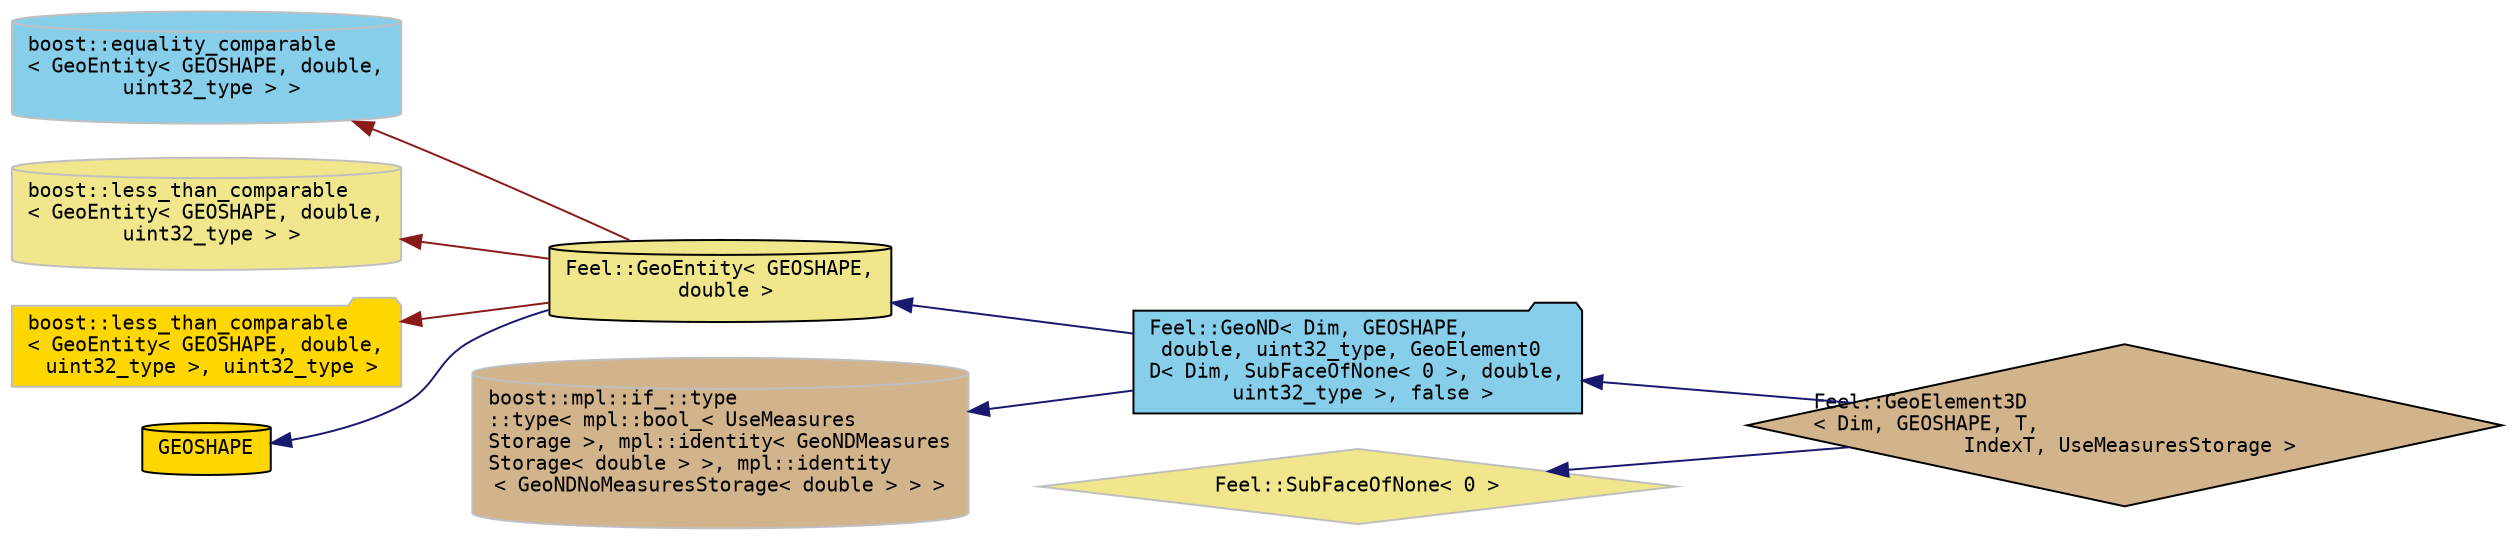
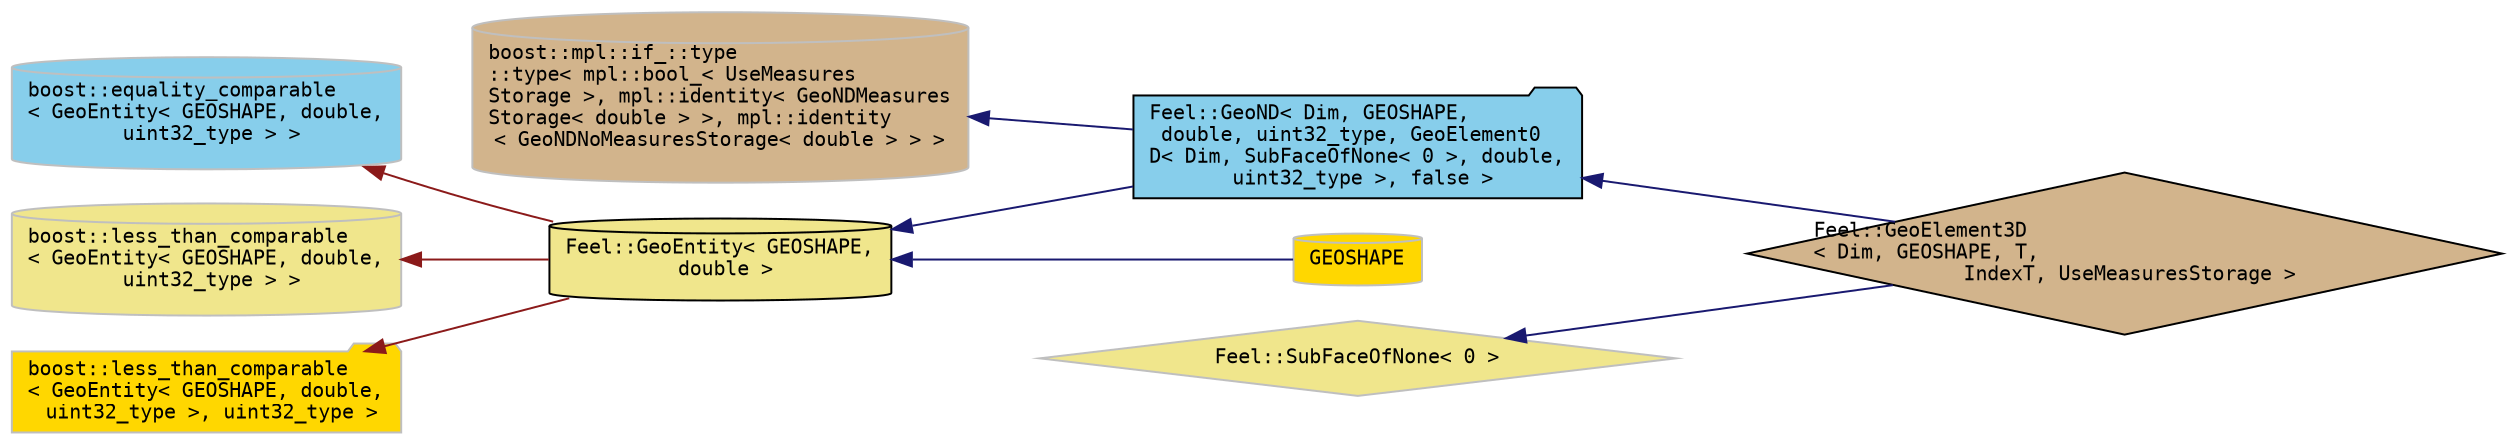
edge "Feel::GeoEntity< GEOSHAPE, double >" -> "GEOSHAPE": reversed
node "GEOSHAPE": color black -> grey75
